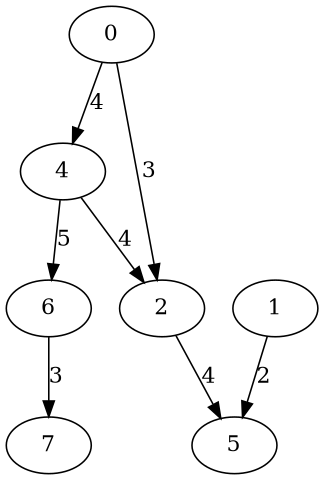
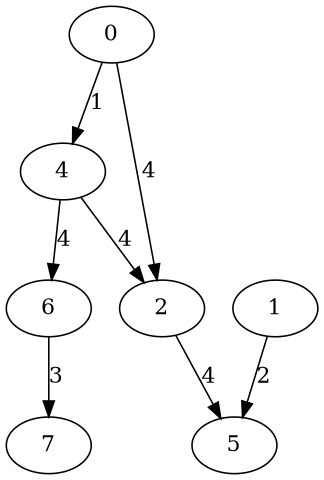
edge "0" -> "4": label "4" -> "1"
edge "0" -> "2": label "3" -> "4"
edge "4" -> "6": label "5" -> "4"
